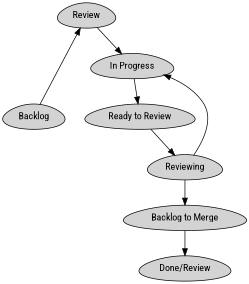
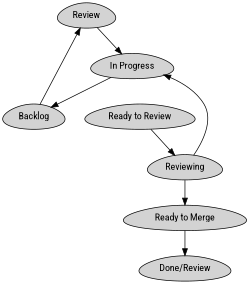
edge "In Progress" -> "Ready to Review": now "In Progress" -> "Backlog"
node "Backlog to Merge": label "Backlog to Merge" -> "Ready to Merge"
